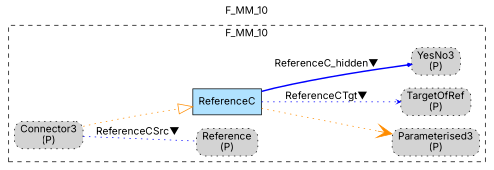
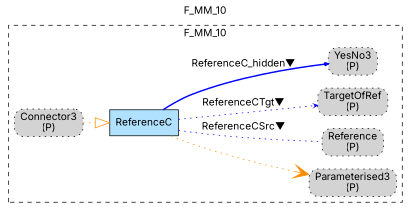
edge "Connector3" -- "Reference": now "ReferenceC" -- "Reference"
